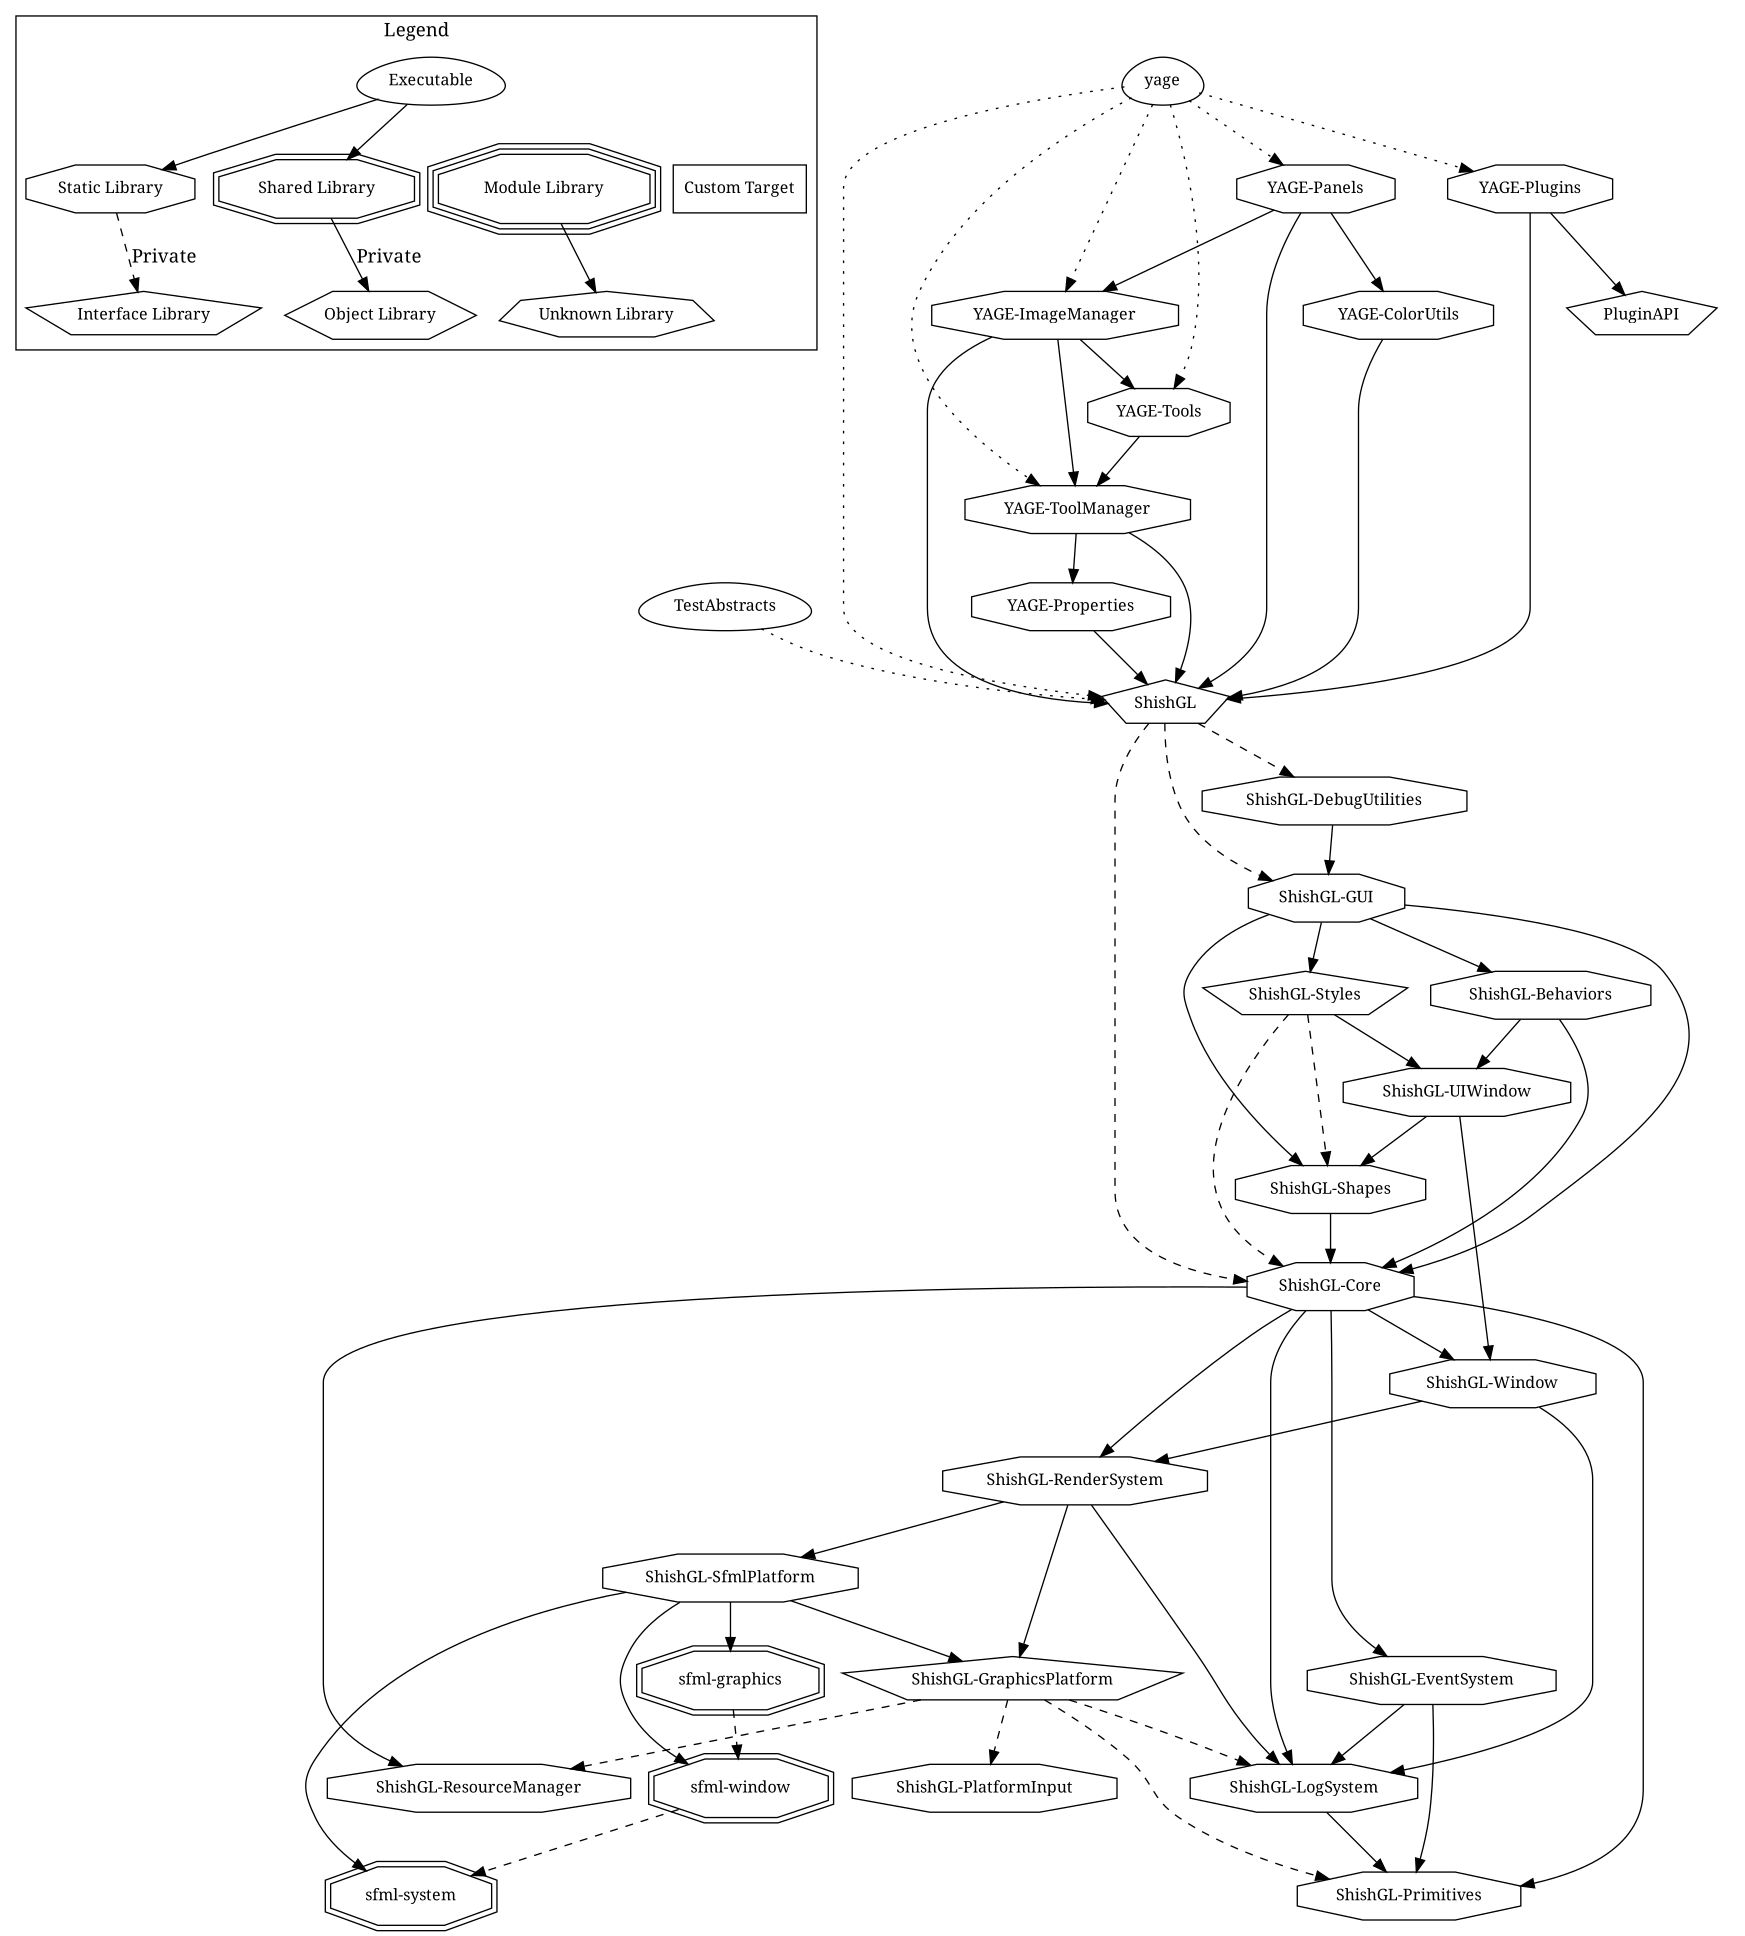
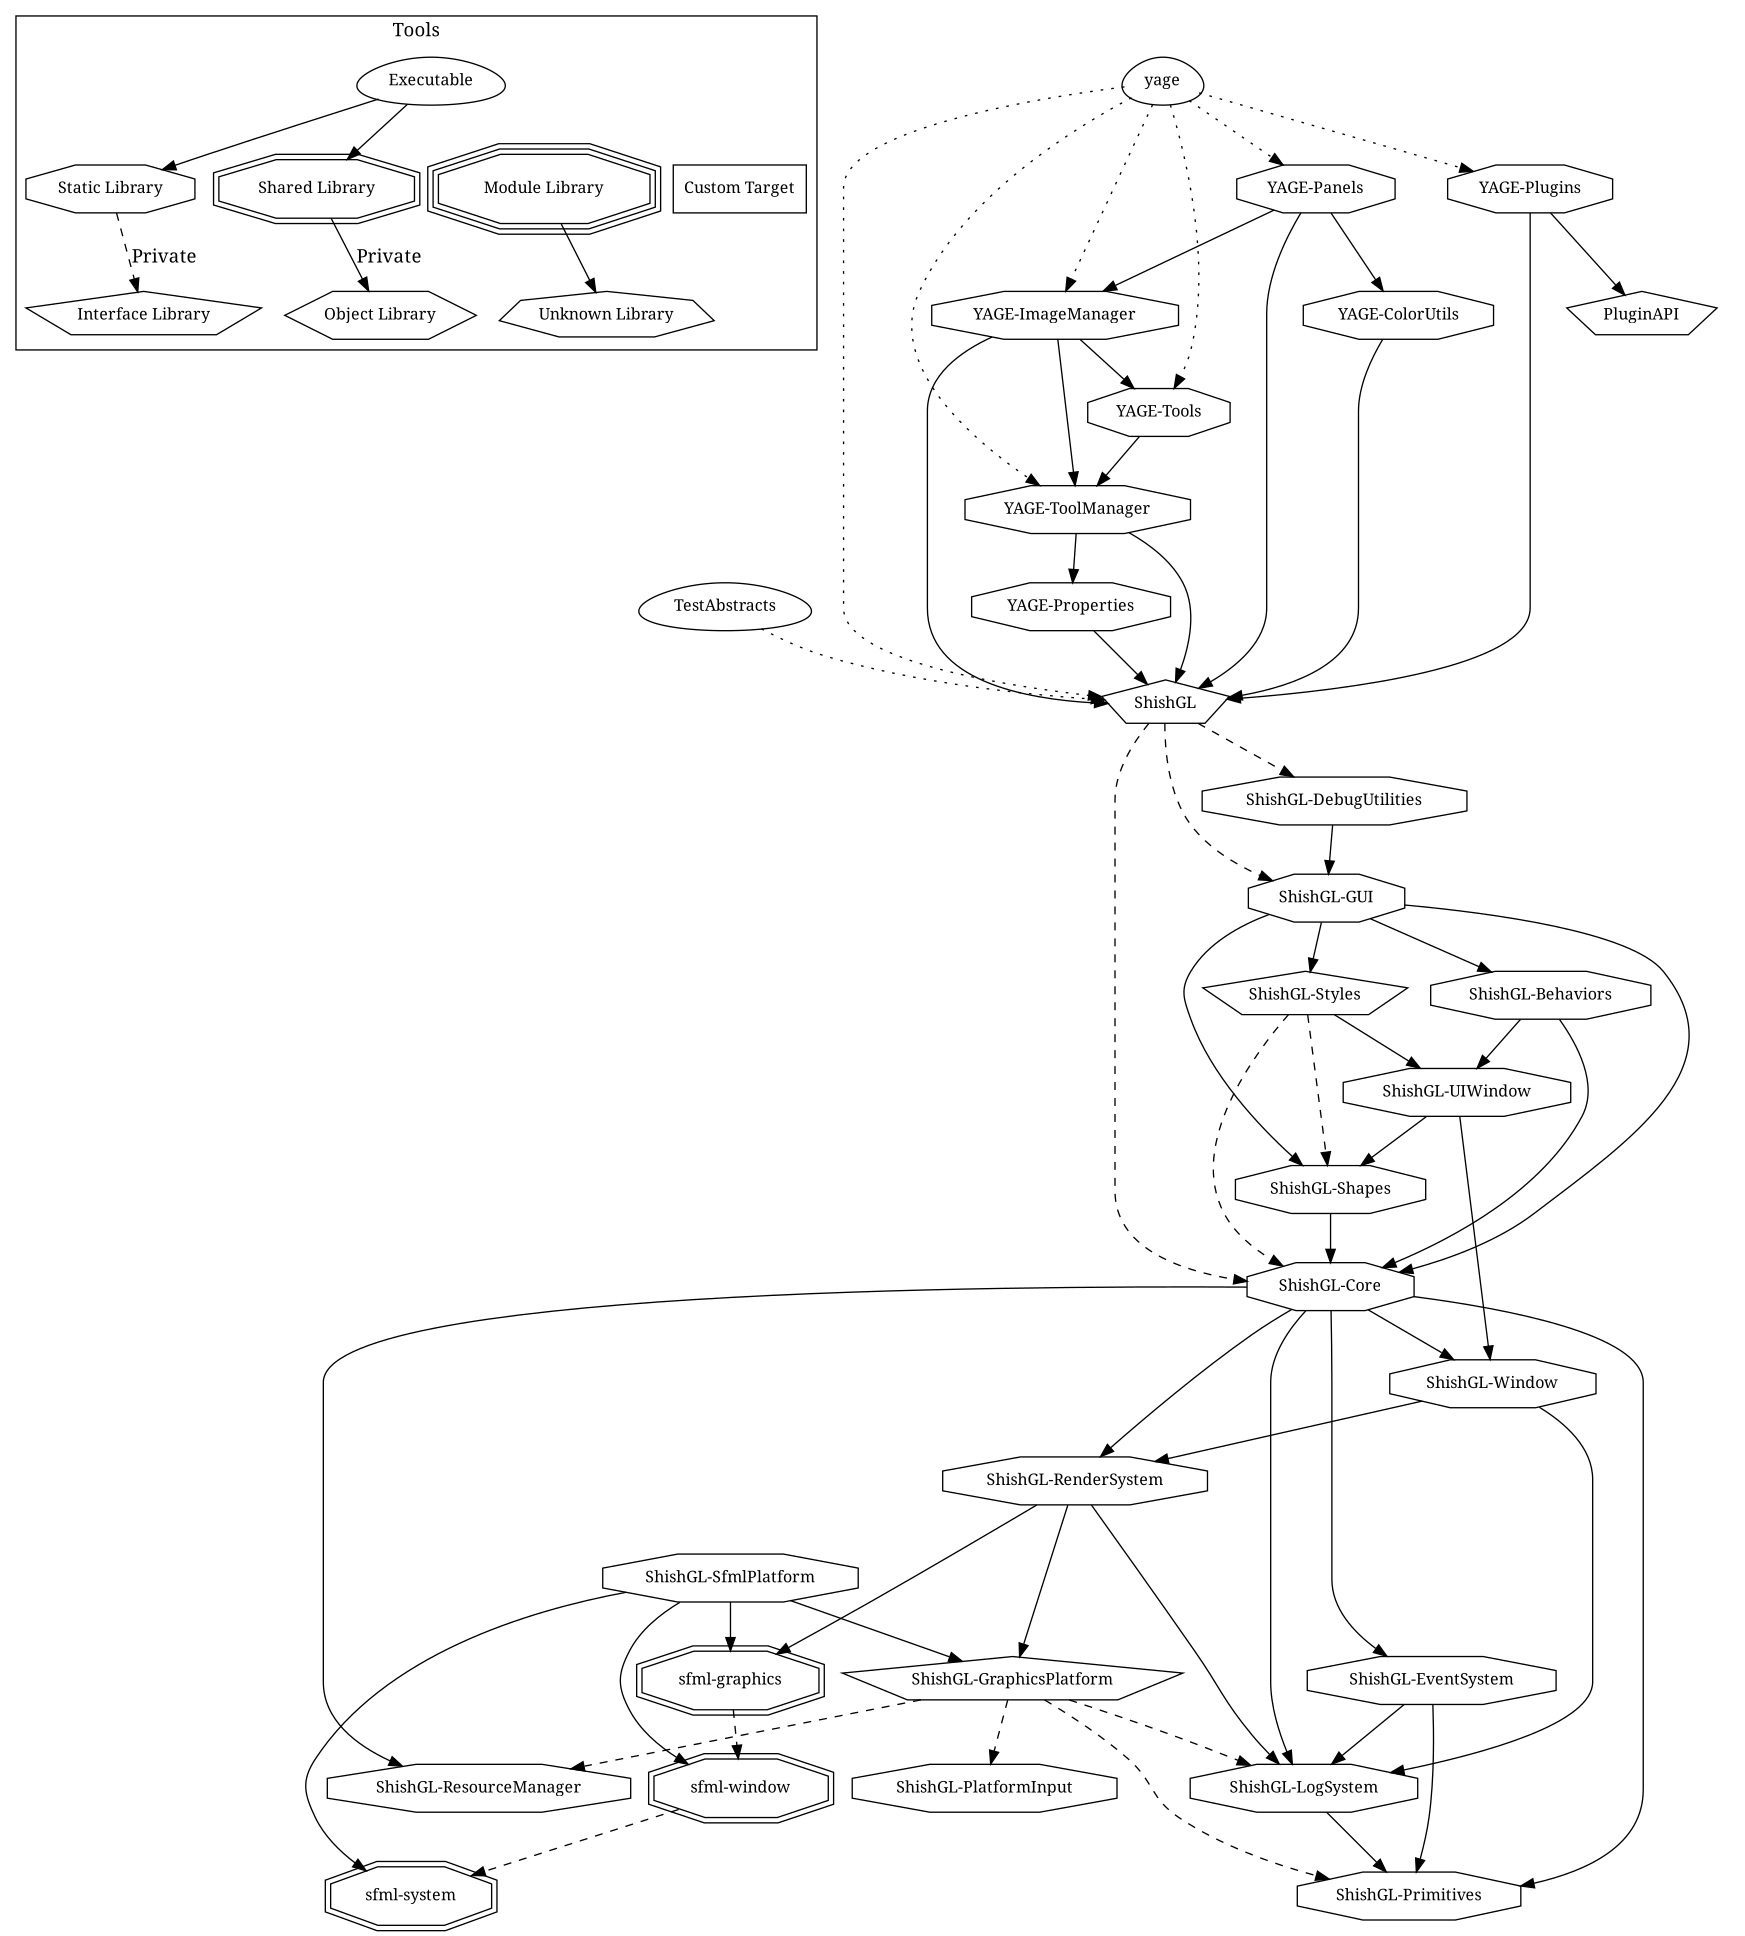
cluster "Legend": label "Legend" -> "Tools"
edge "ShishGL-RenderSystem" -> "ShishGL-SfmlPlatform": now "ShishGL-RenderSystem" -> "sfml-graphics"
